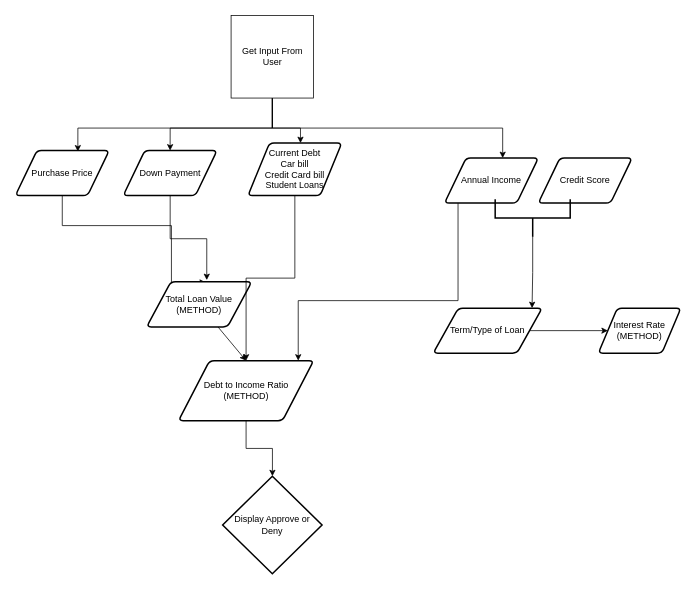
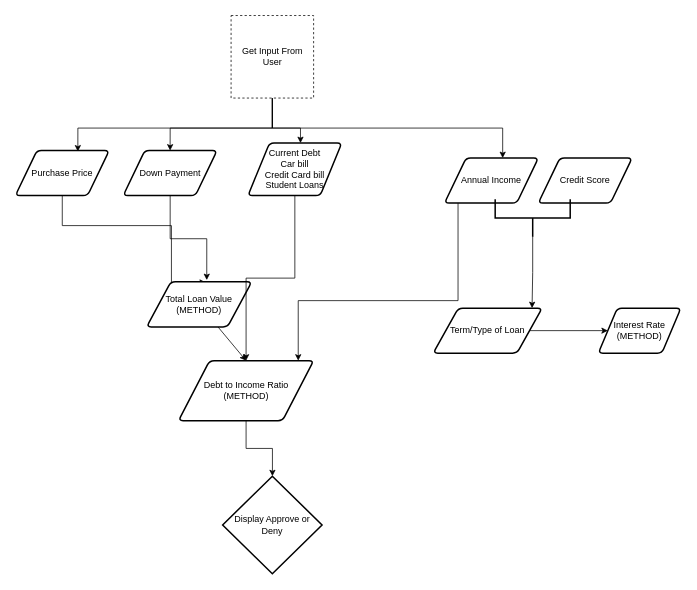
node "Get Input From User": style solid -> dashed
